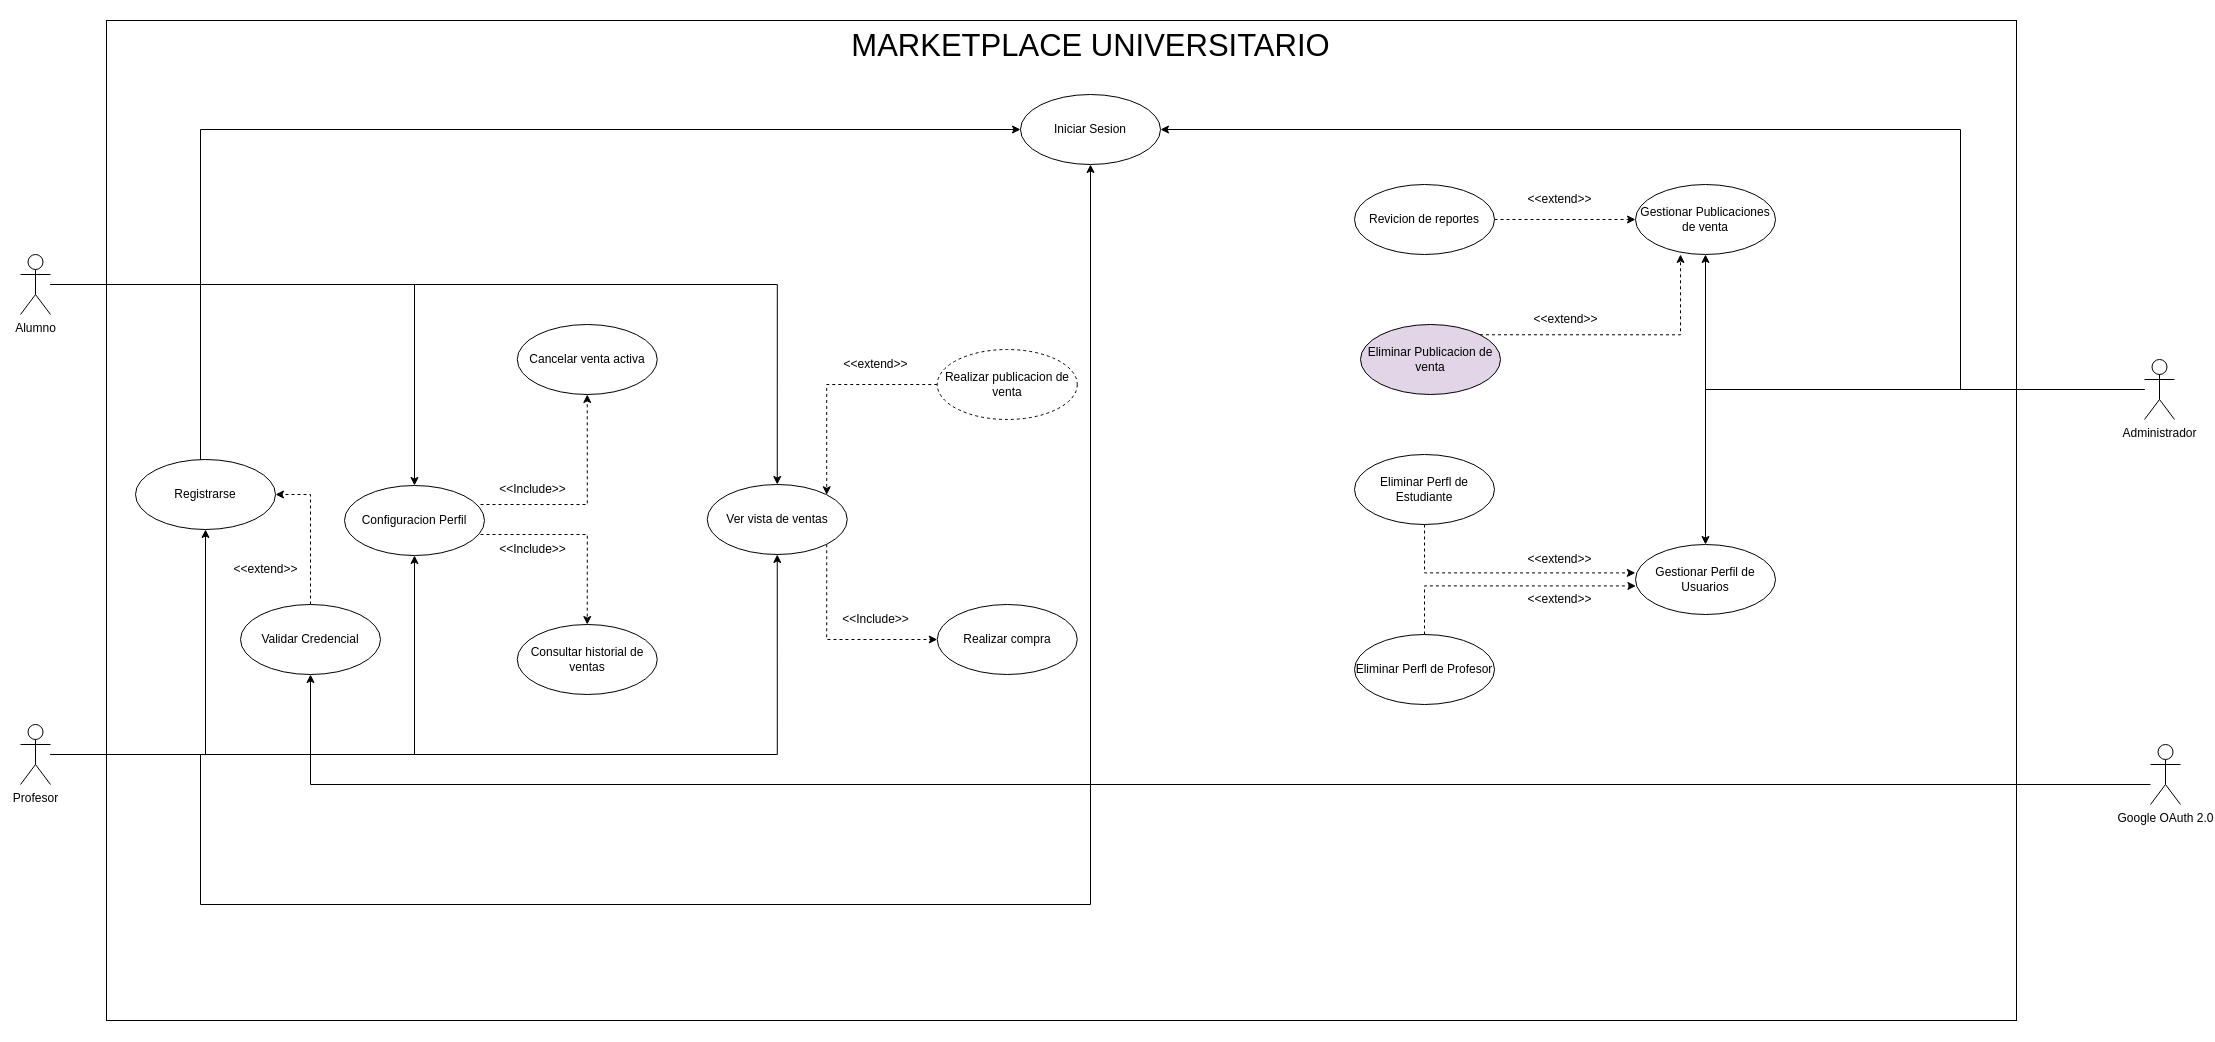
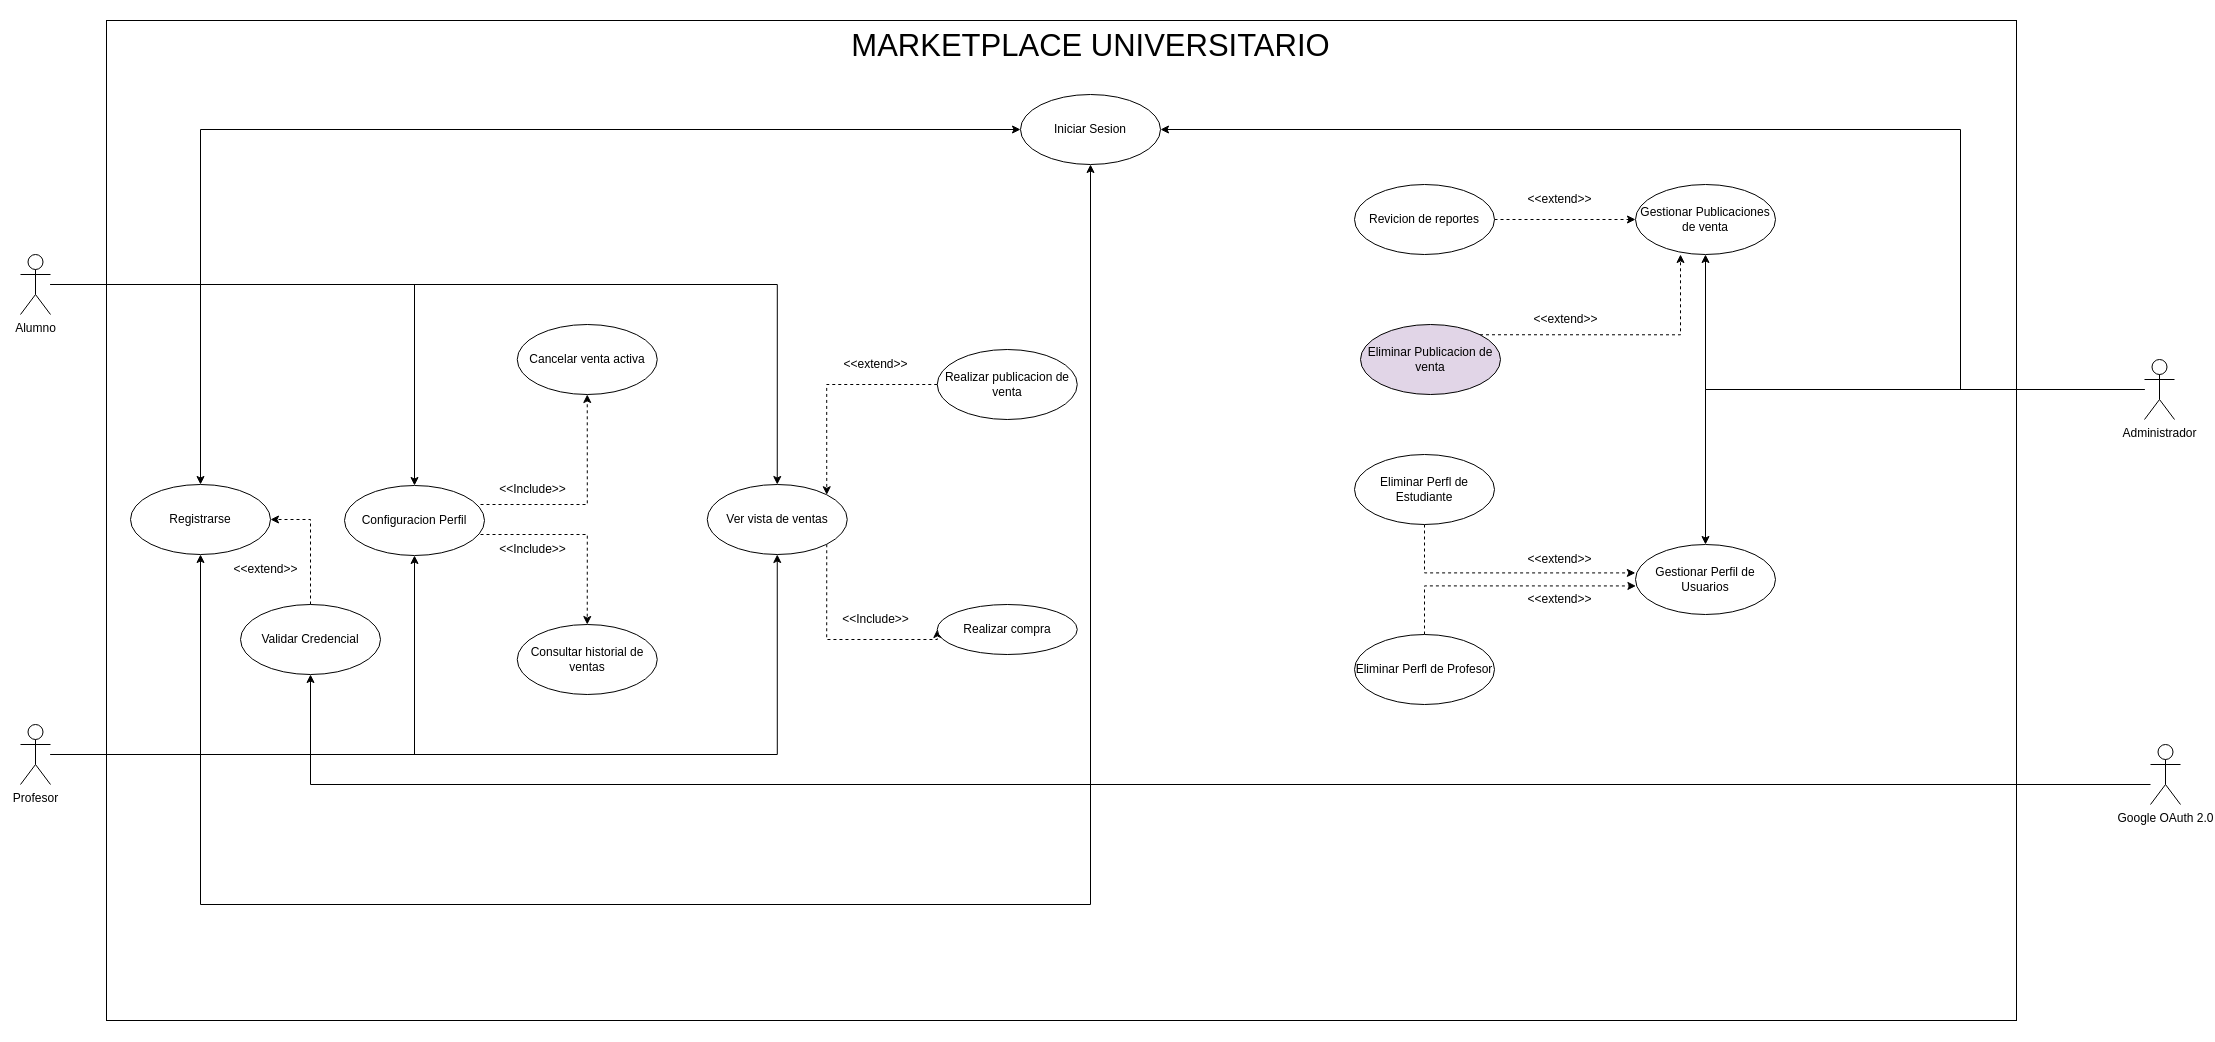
node "Realizar publicacion de venta": style dashed -> solid
node "Registrarse": moved (206, 495) -> (201, 520)
node "Realizar compra": size 140x70 -> 140x50
